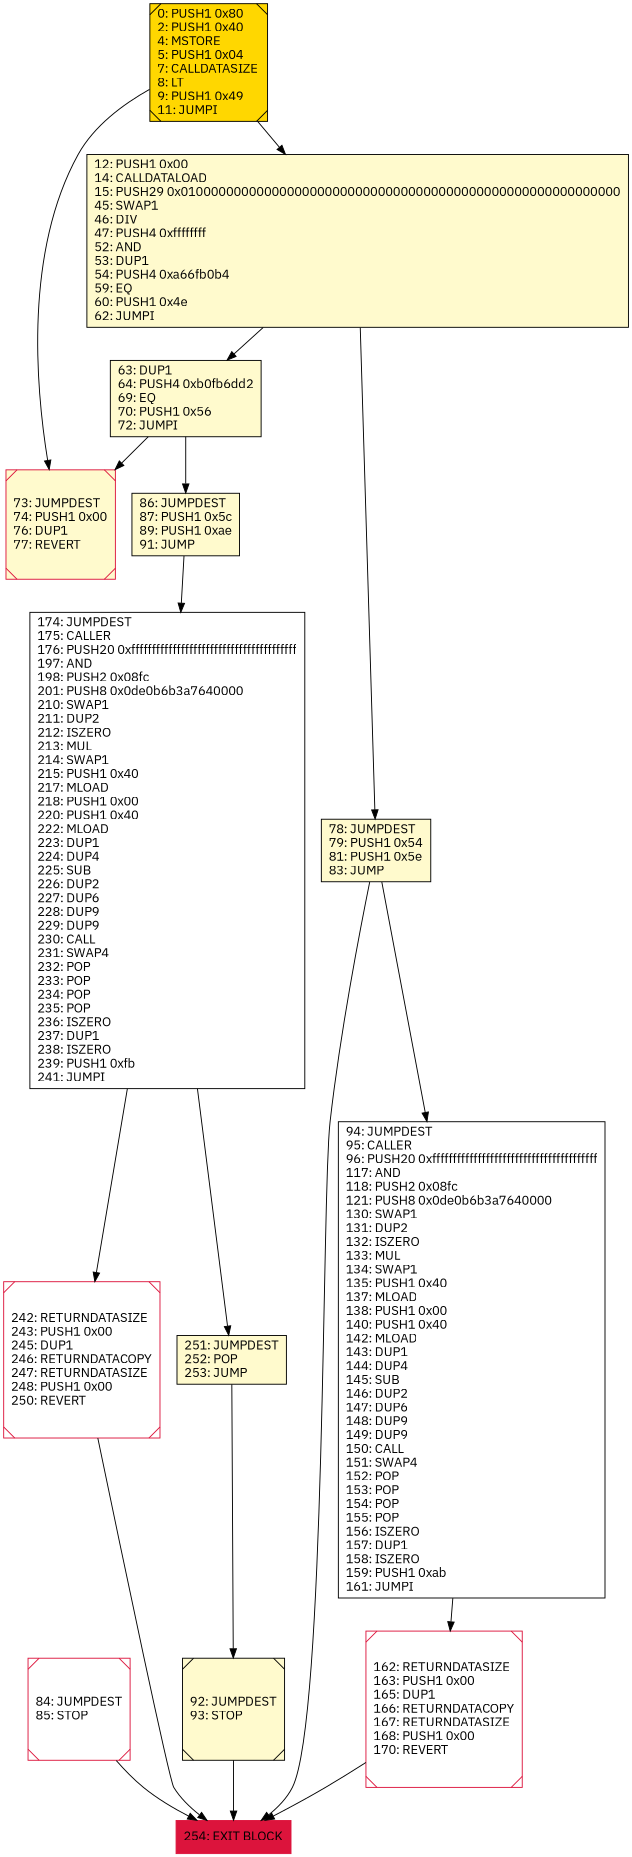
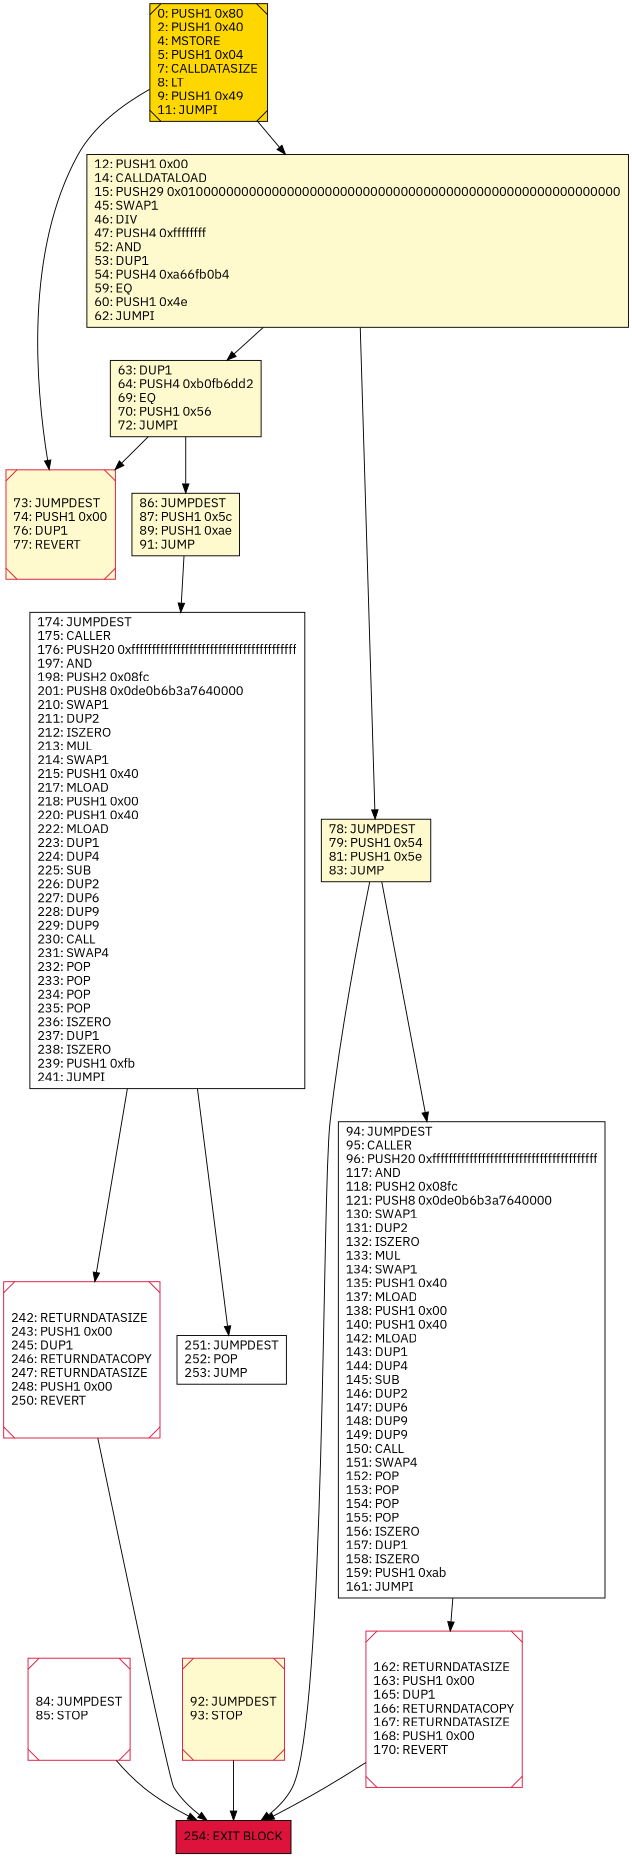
node "251: JUMPDEST 252: POP 253: JUMP": fillcolor lemonchiffon -> white
edge "251: JUMPDEST 252: POP 253: JUMP" -> "92: JUMPDEST 93: STOP": removed
node "92: JUMPDEST 93: STOP": color black -> crimson
node "254: EXIT BLOCK": color crimson -> black
